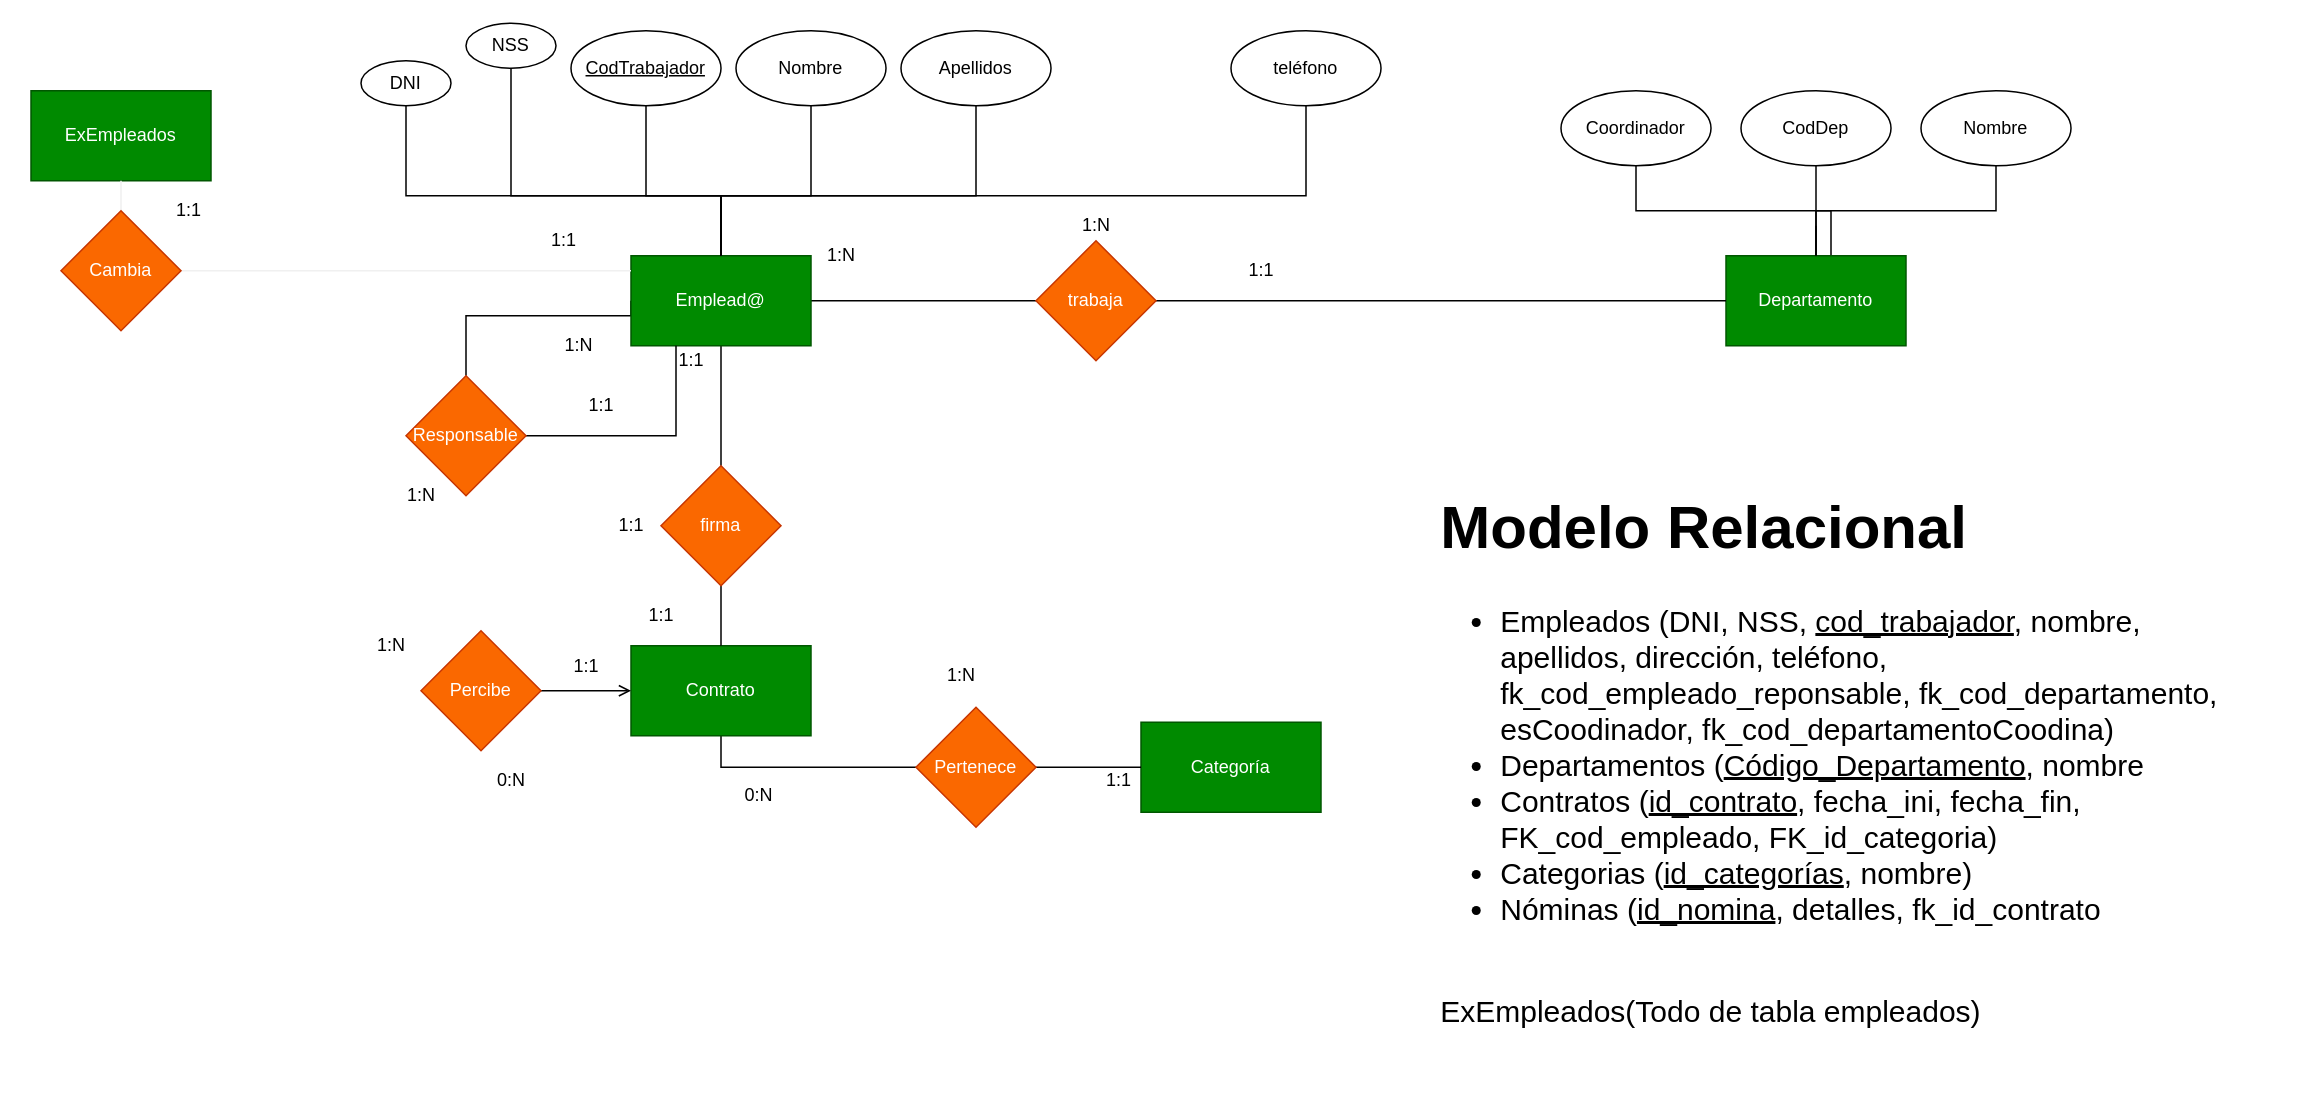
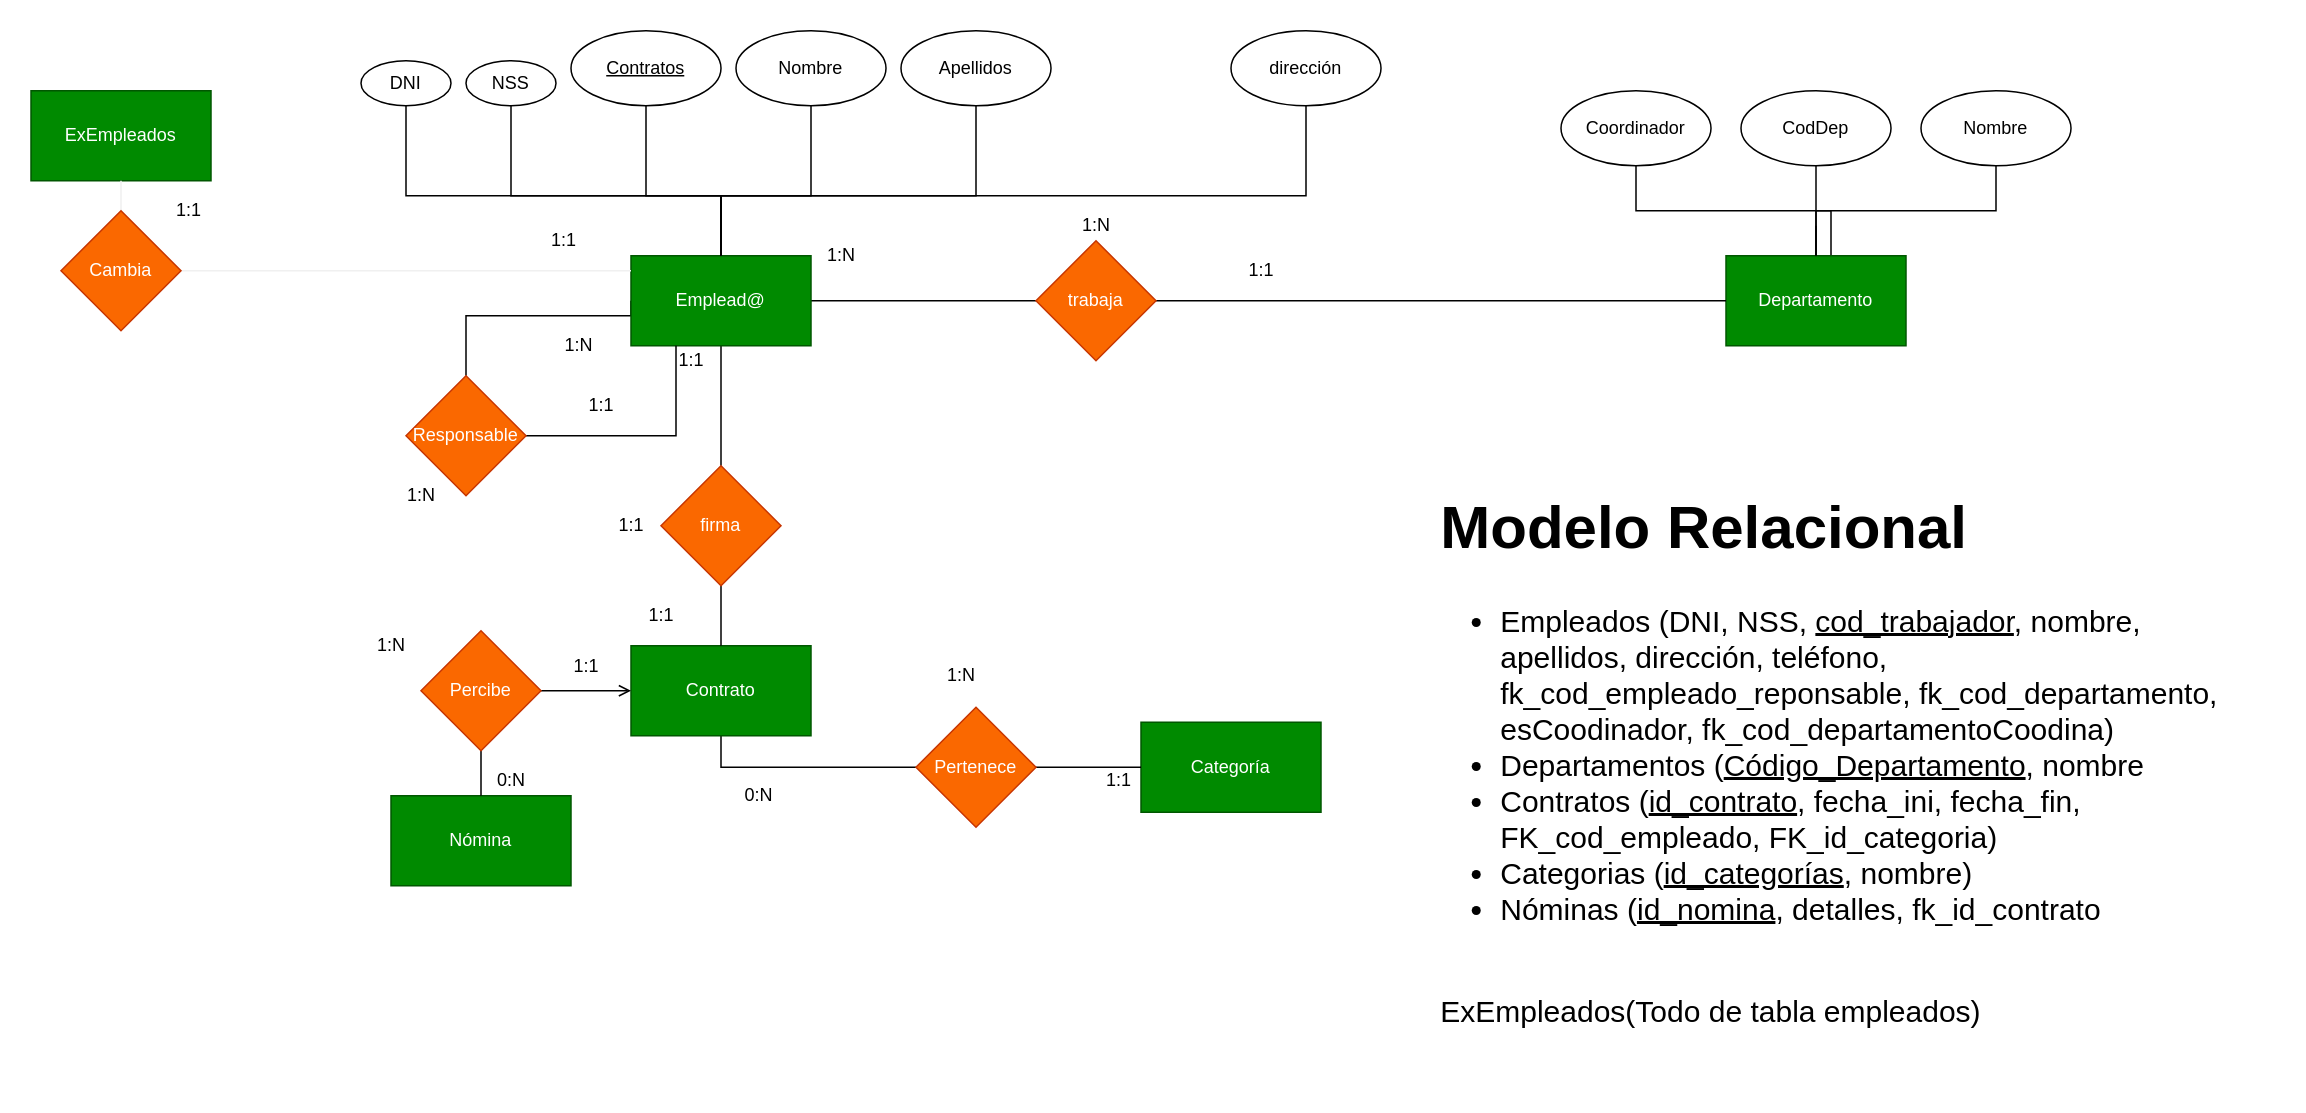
node "NSS": moved (511, 46) -> (511, 83)
node "CodTrabajador": label "CodTrabajador" -> "Contratos"
node "teléfono": label "teléfono" -> "dirección"
edge "Percibe" -- "Nómina": added
node "Nómina": added
